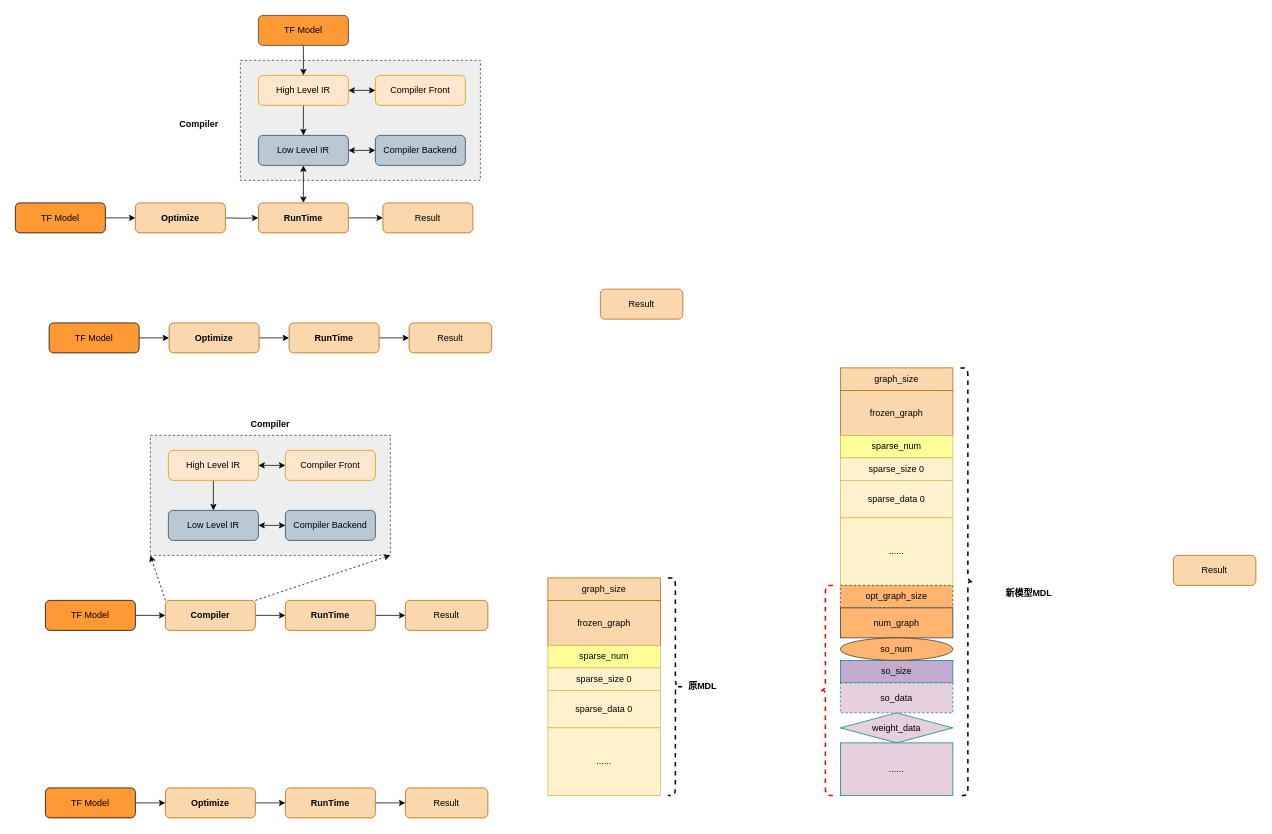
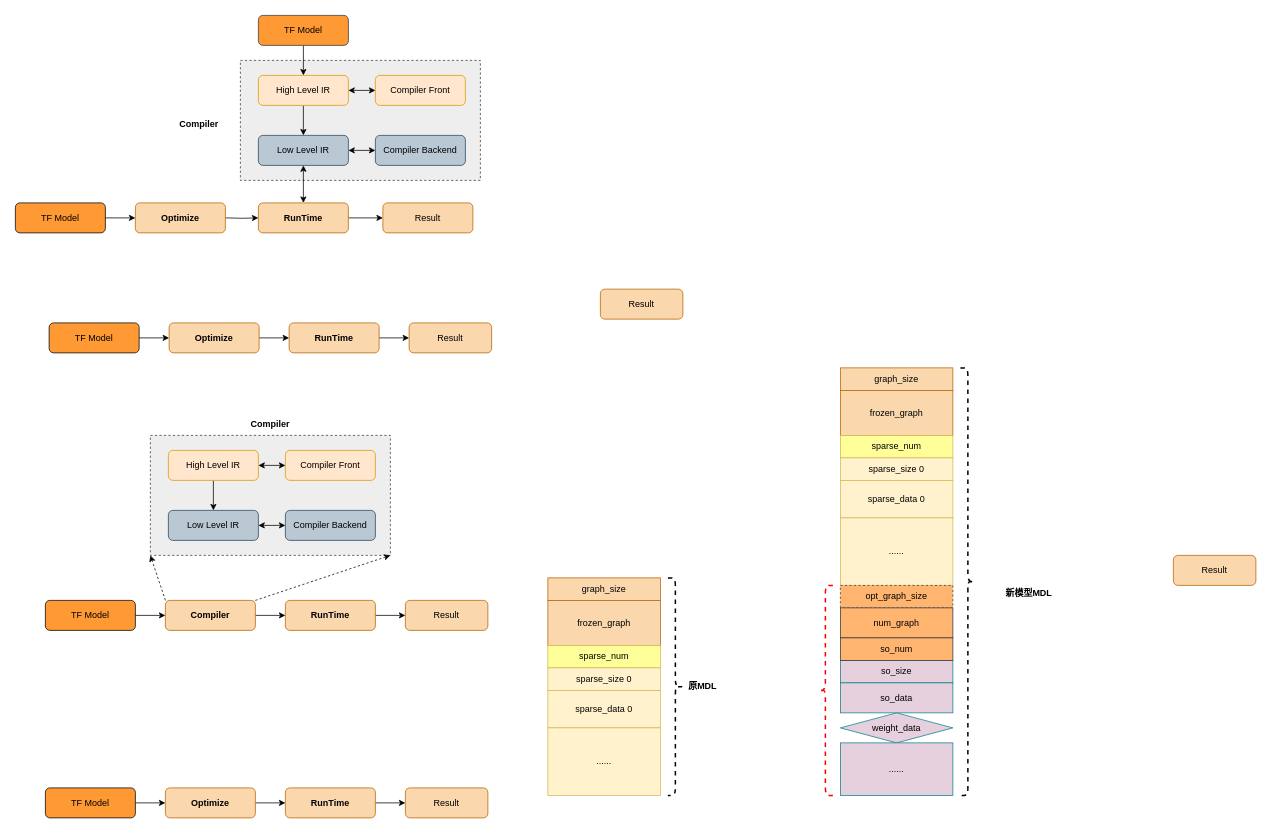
node "so_num": shape ellipse -> rectangle
node "so_size": fillcolor #c3abd0 -> #e6d0de
node "so_data": style dashed -> solid
